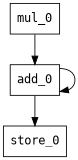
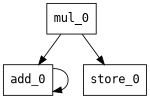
edge "add_0" -> "store_0": now "mul_0" -> "store_0"
